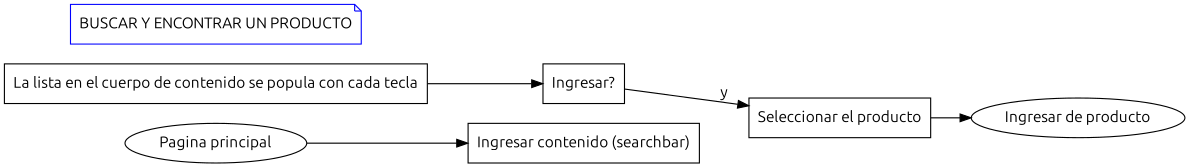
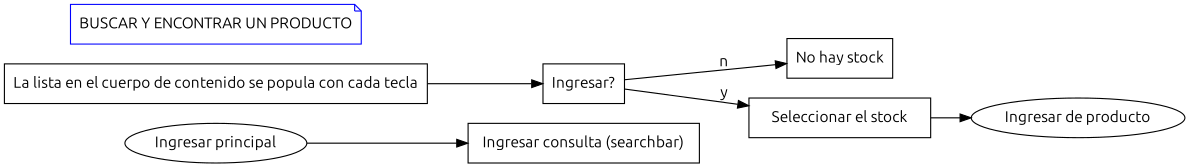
node "No hay stock": added
node "Seleccionar el producto": label "Seleccionar el producto" -> "Seleccionar el stock"
node "Pagina principal": label "Pagina principal" -> "Ingresar principal"
node "Ingresar contenido (searchbar)": label "Ingresar contenido (searchbar)" -> "Ingresar consulta (searchbar)"
